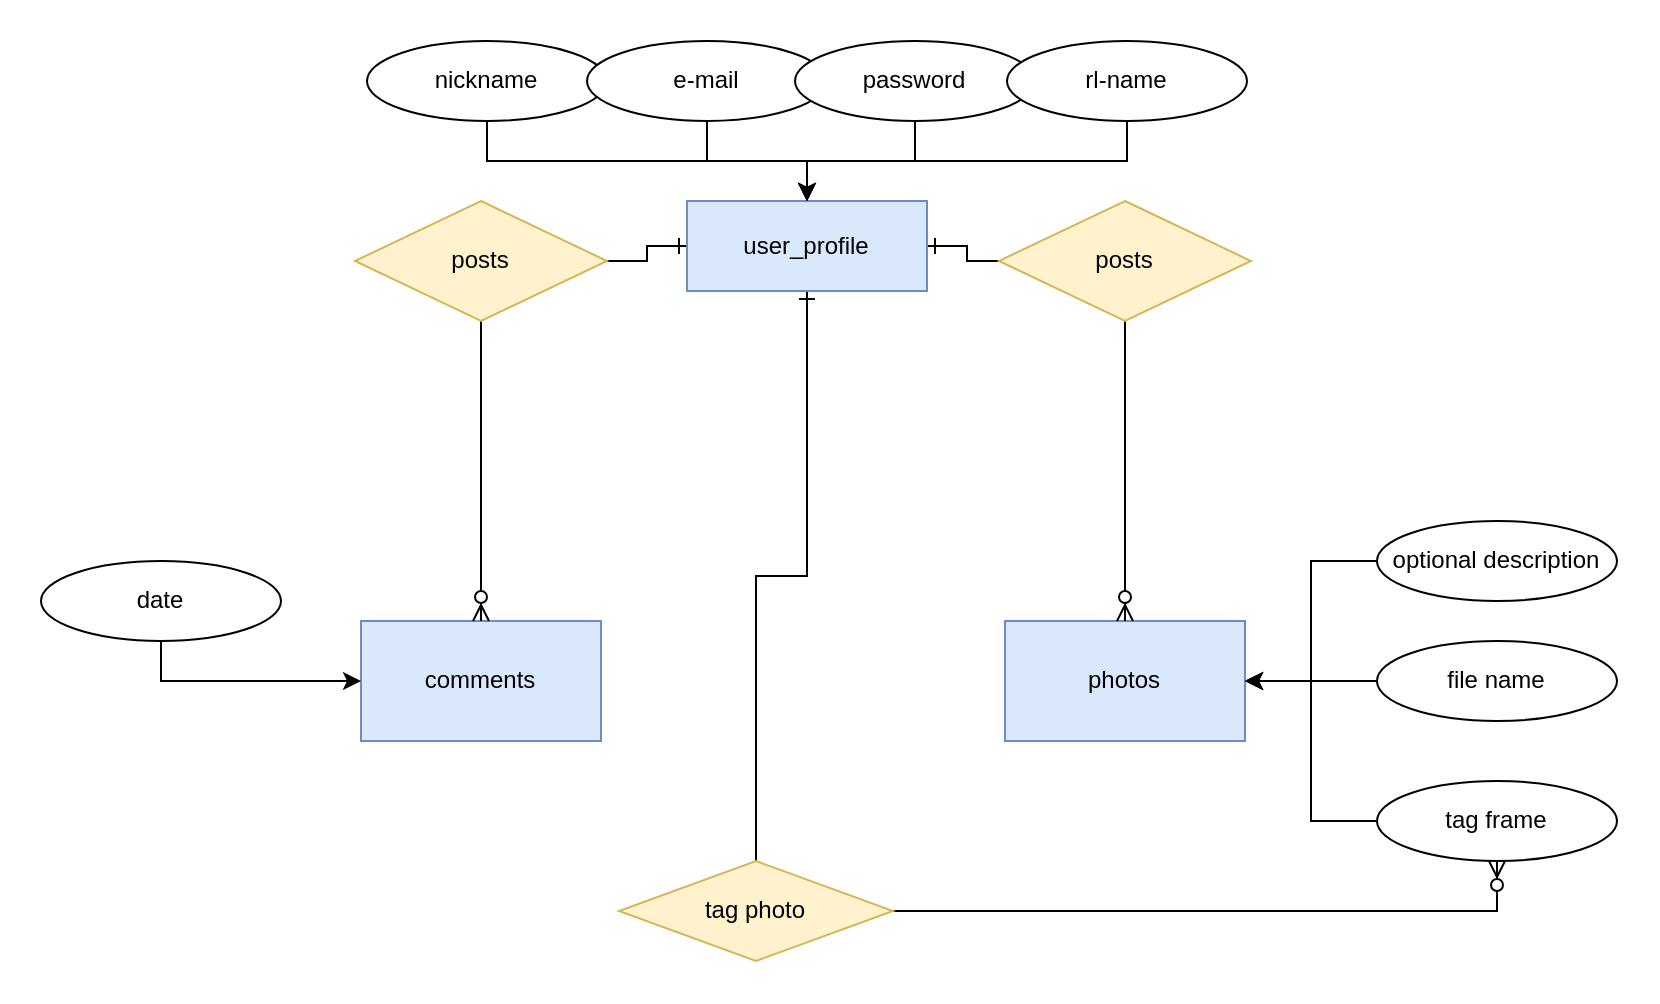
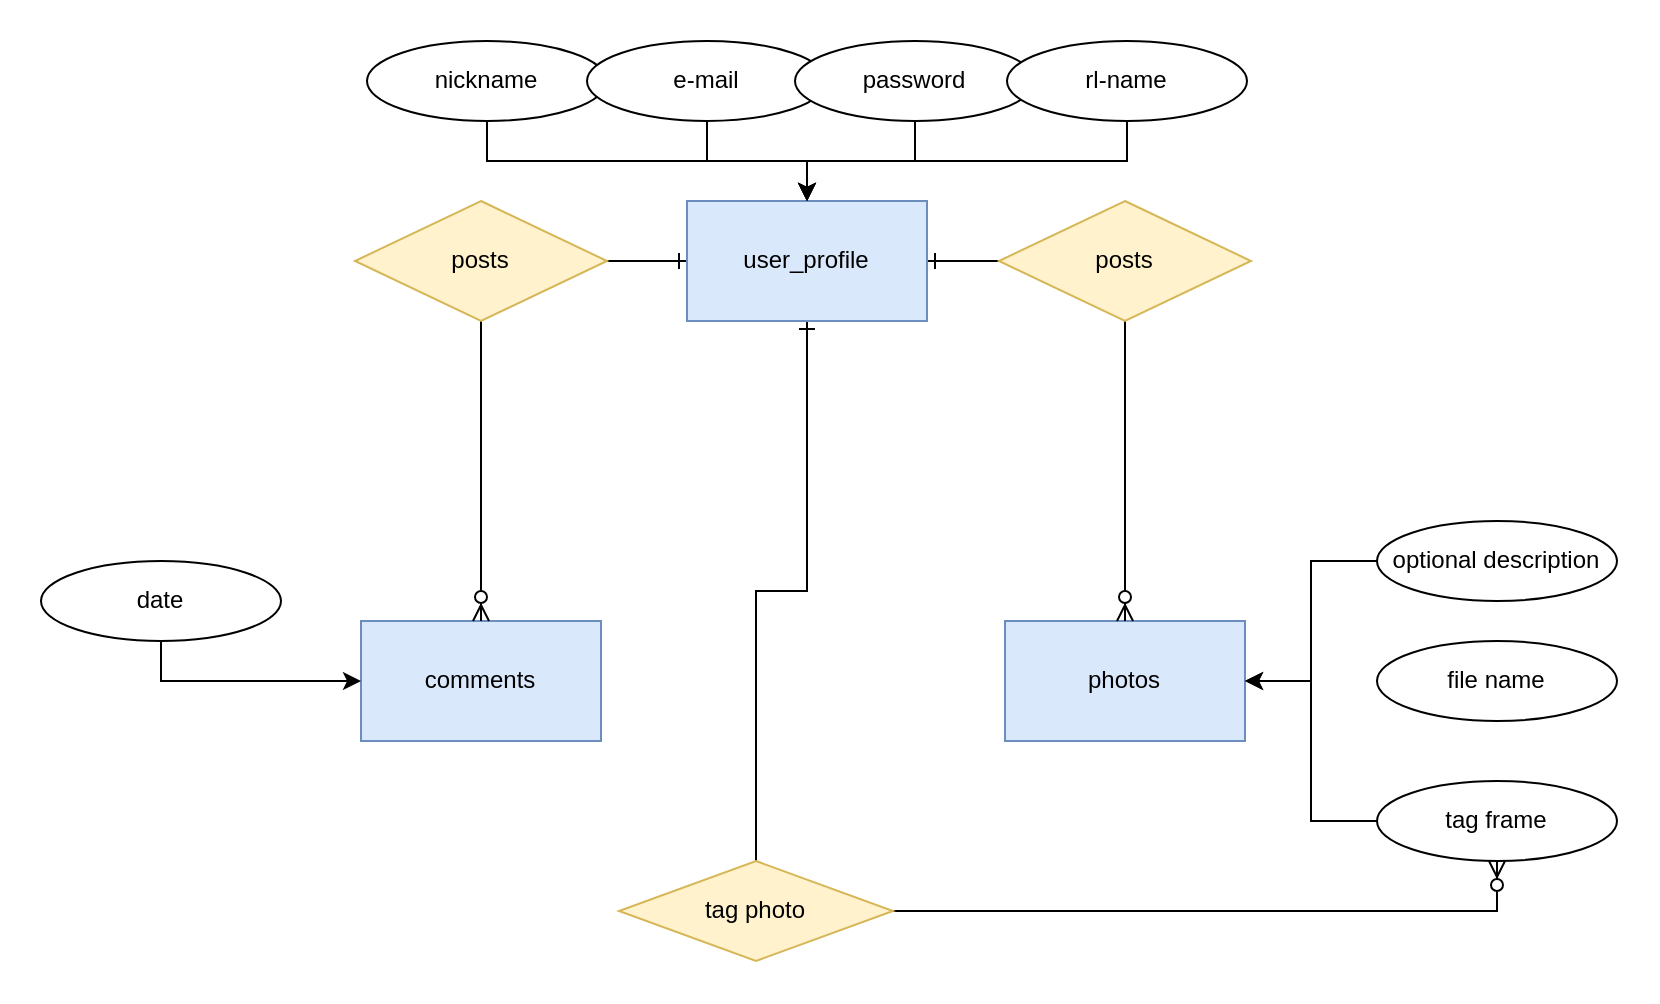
node "user_profile": size 240x90 -> 240x120
edge "file name" -> "photos": removed
